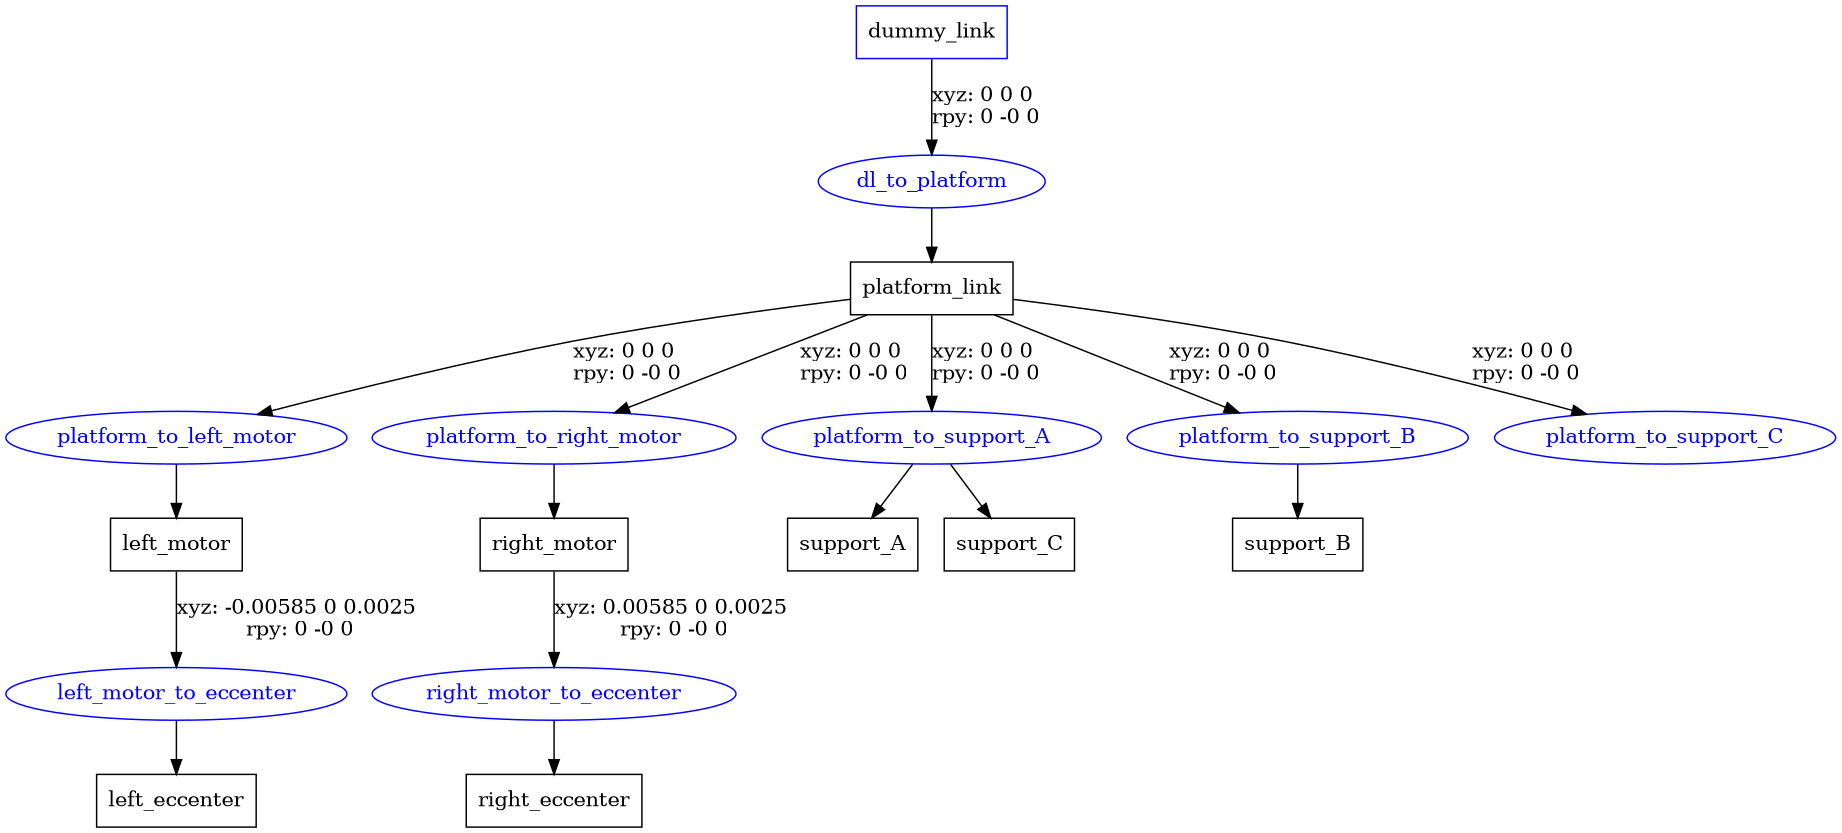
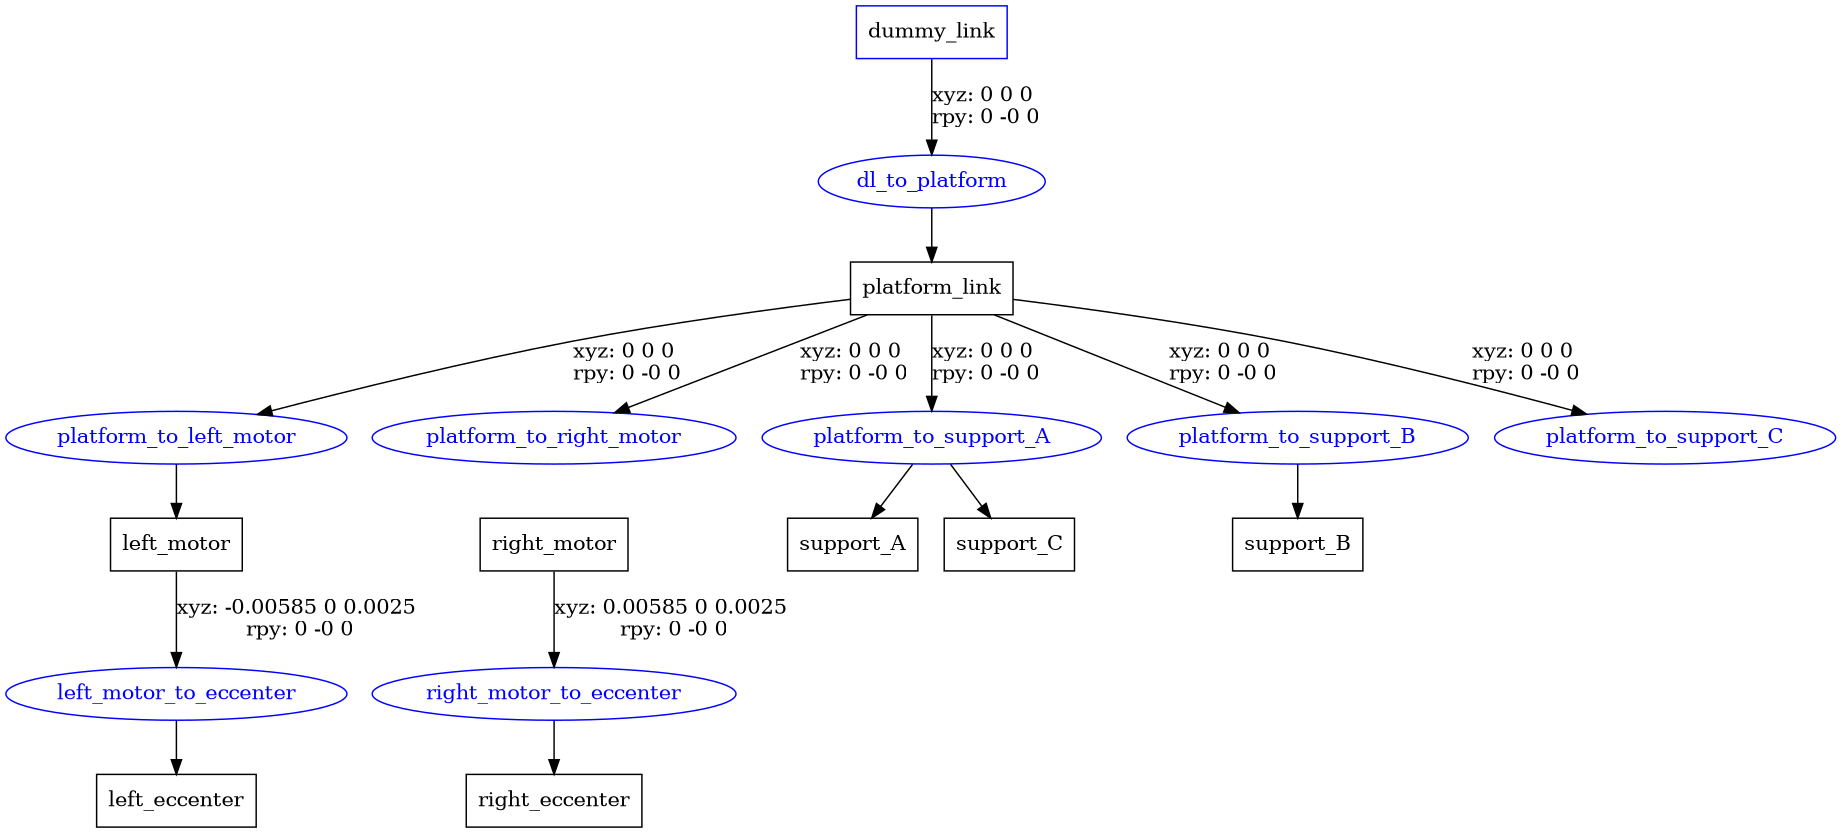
edge "platform_to_right_motor" -> "right_motor": removed
